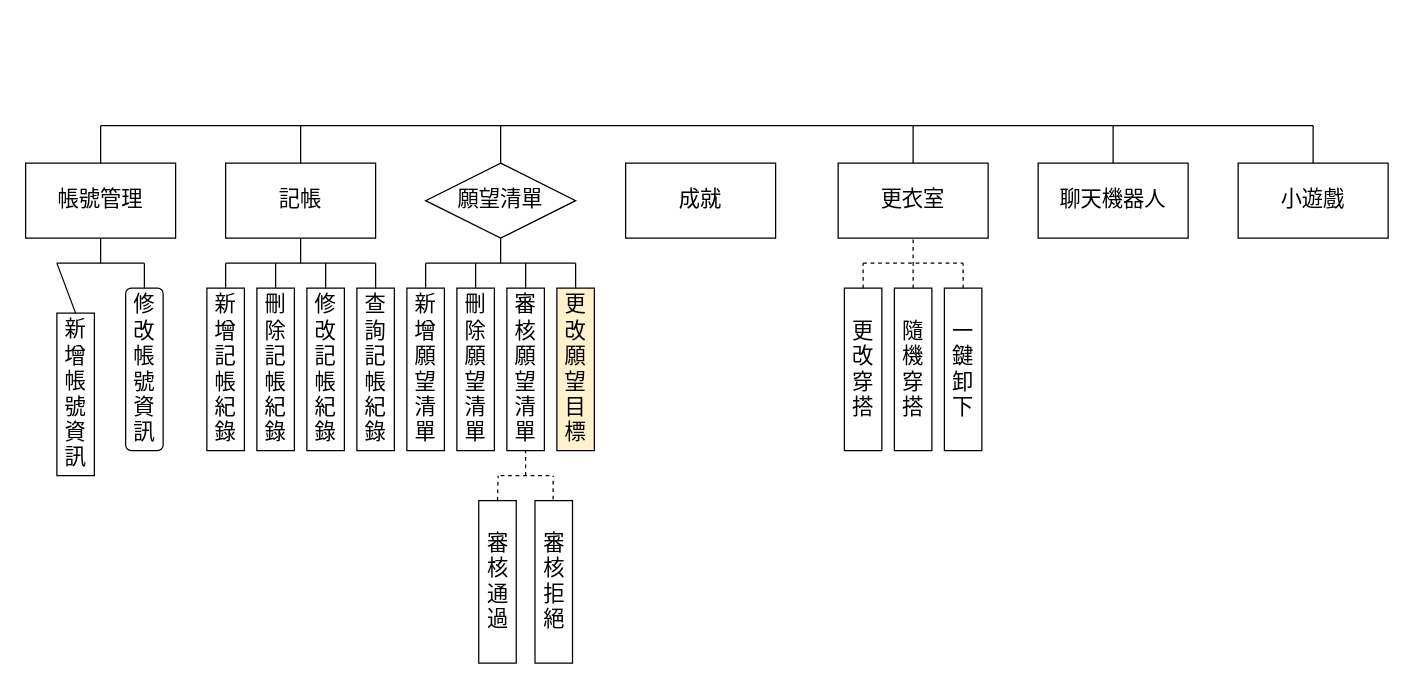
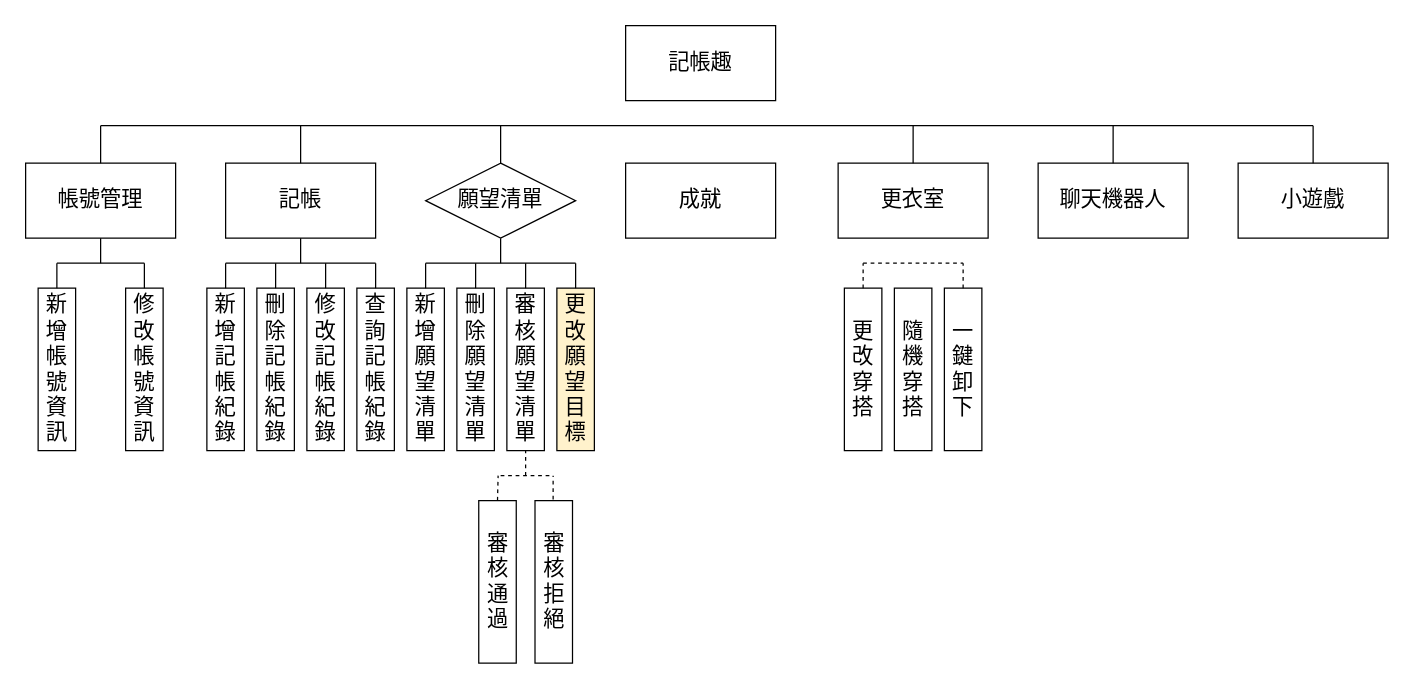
node "記帳趣": added
edge "更衣室" -- "隨機穿搭": removed
node "修改帳號資訊": shape rounded rectangle -> rectangle
node "新增帳號資訊": moved (76, 394) -> (57, 369)
